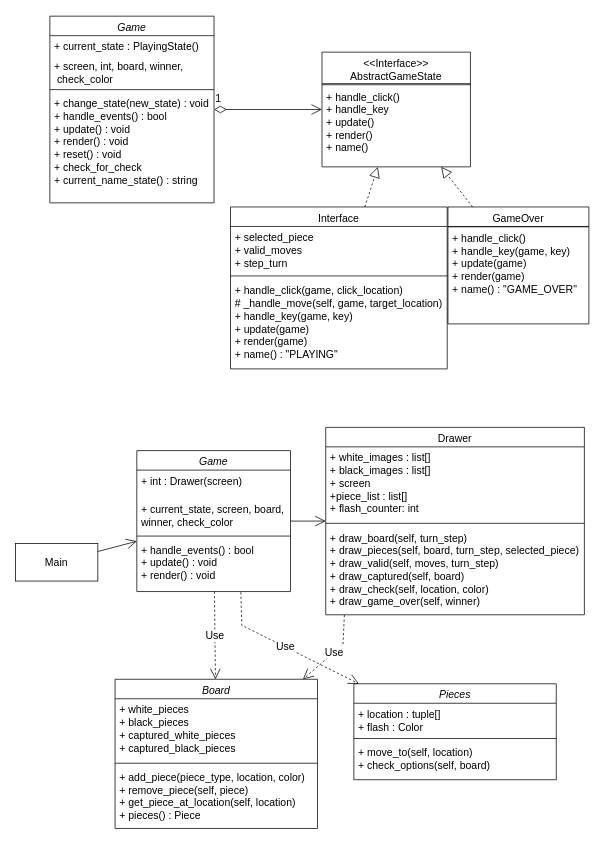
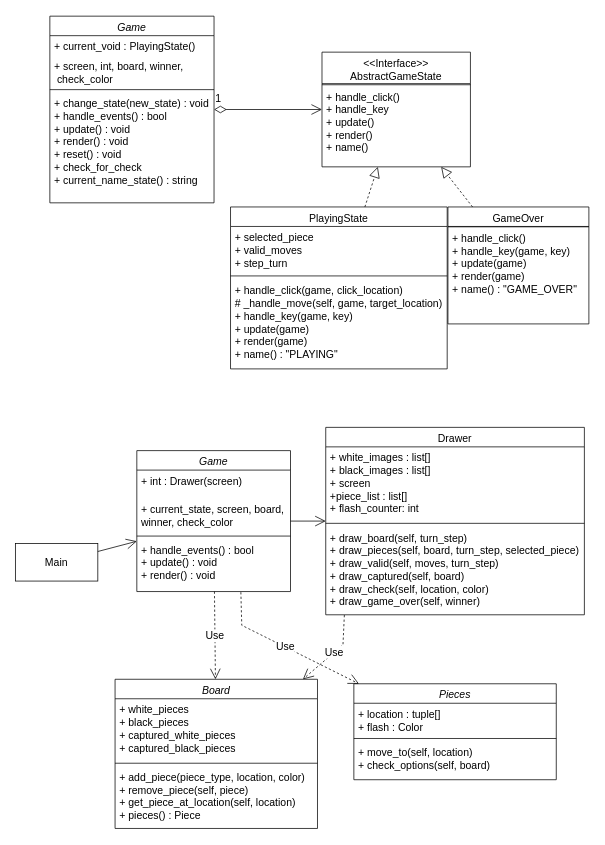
node "+ current_state : PlayingState()": label "+ current_state : PlayingState()" -> "+ current_void : PlayingState()"
node "Interface": label "Interface" -> "PlayingState"
